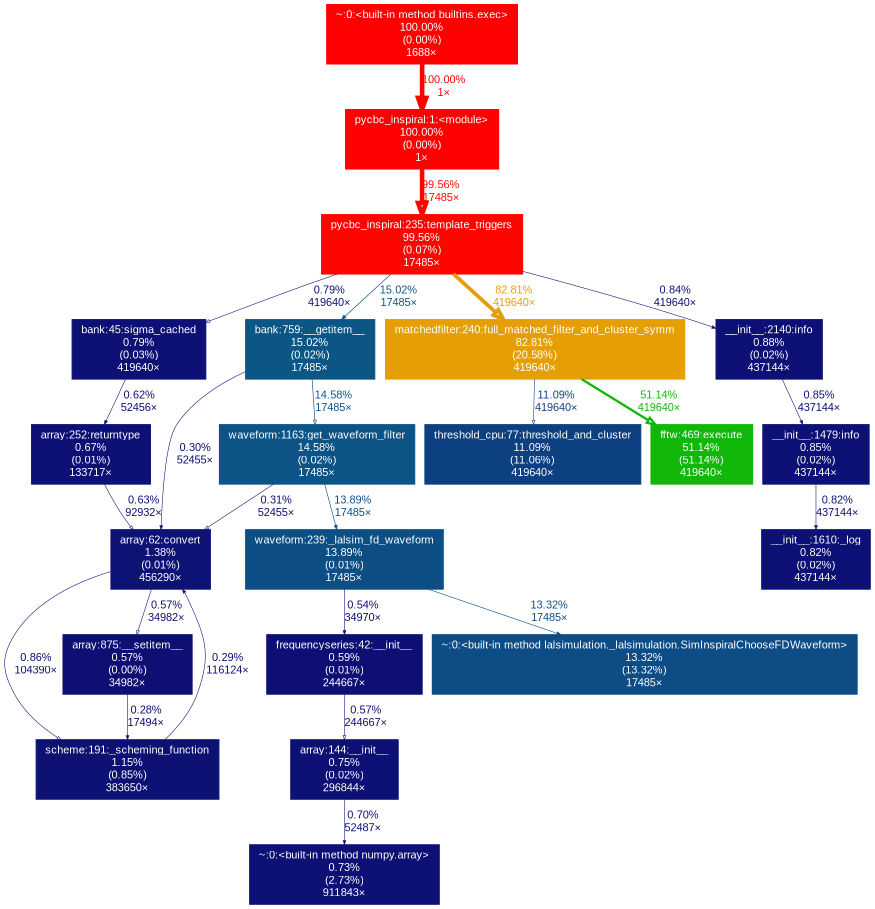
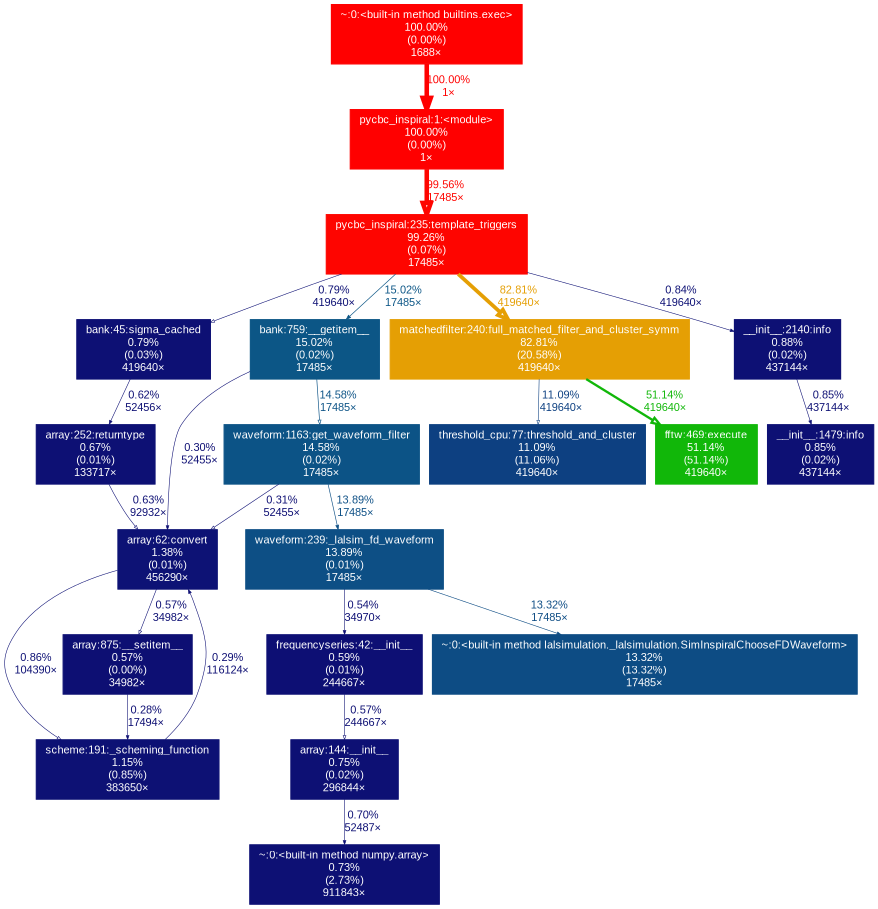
node "pycbc_inspiral:235:template_triggers 99.56% (0.07%) 17485×": label "pycbc_inspiral:235:template_triggers 99.56% (0.07%) 17485×" -> "pycbc_inspiral:235:template_triggers 99.26% (0.07%) 17485×"
node "__init__:1610:_log 0.82% (0.02%) 437144×": removed
